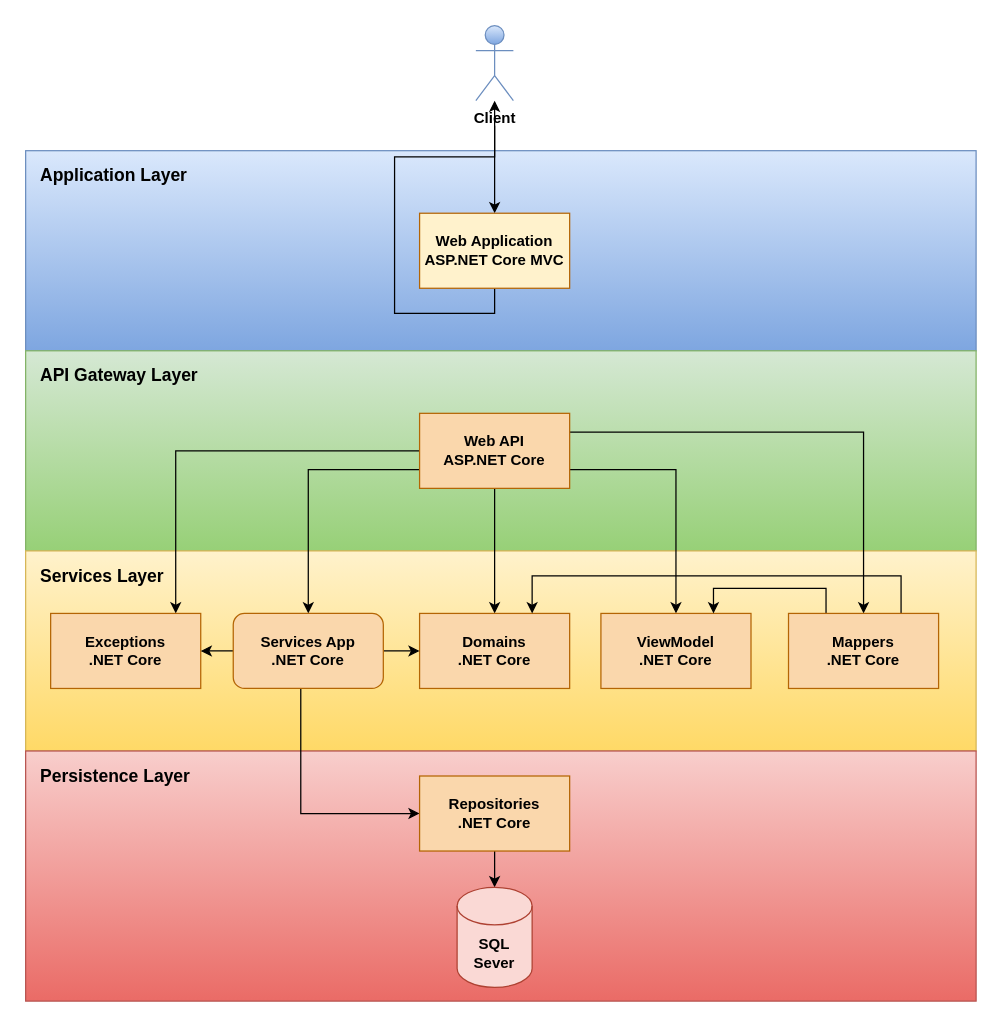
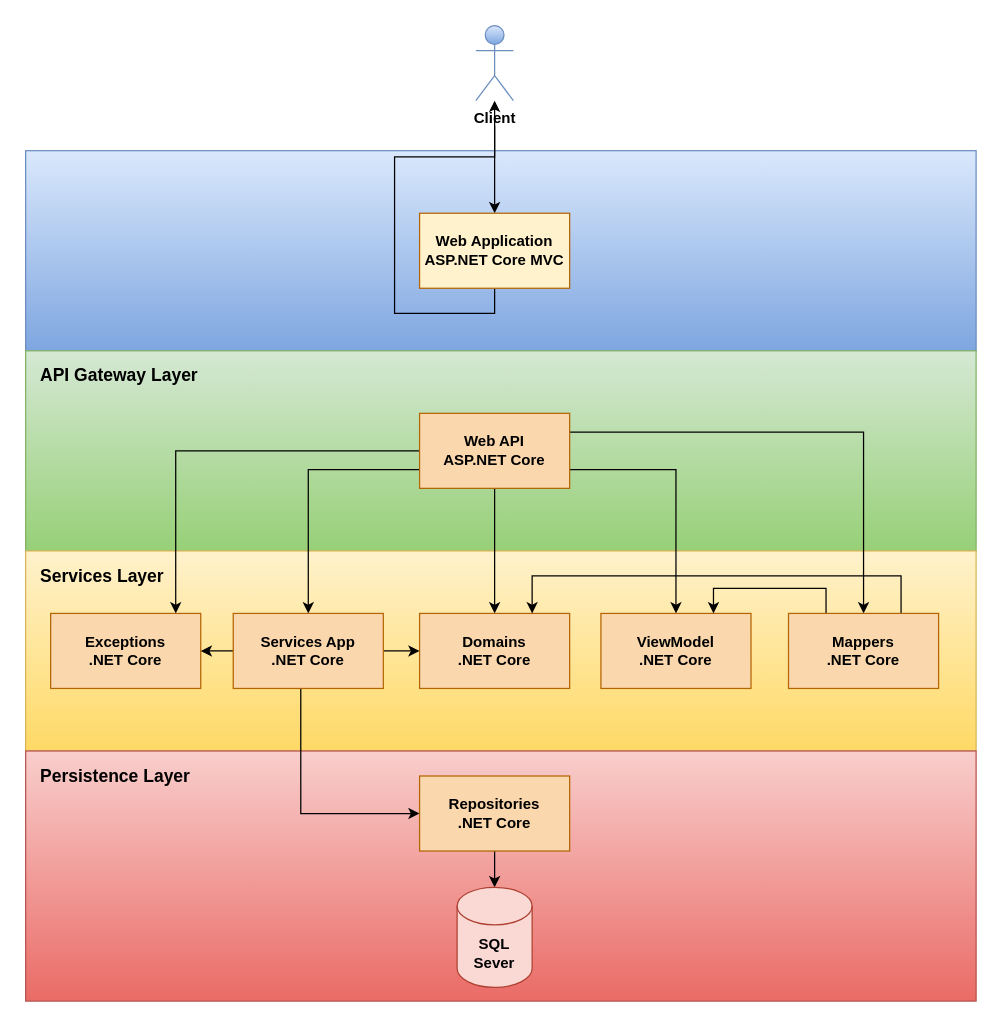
node "Application Layer": removed
node "Services App .NET Core": shape rounded rectangle -> rectangle
